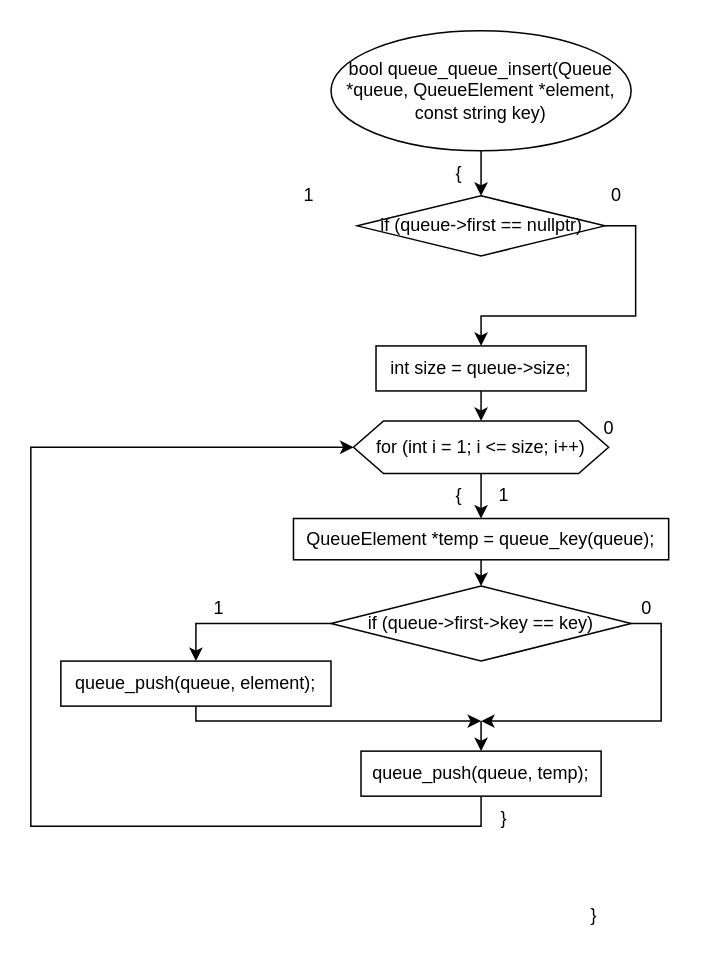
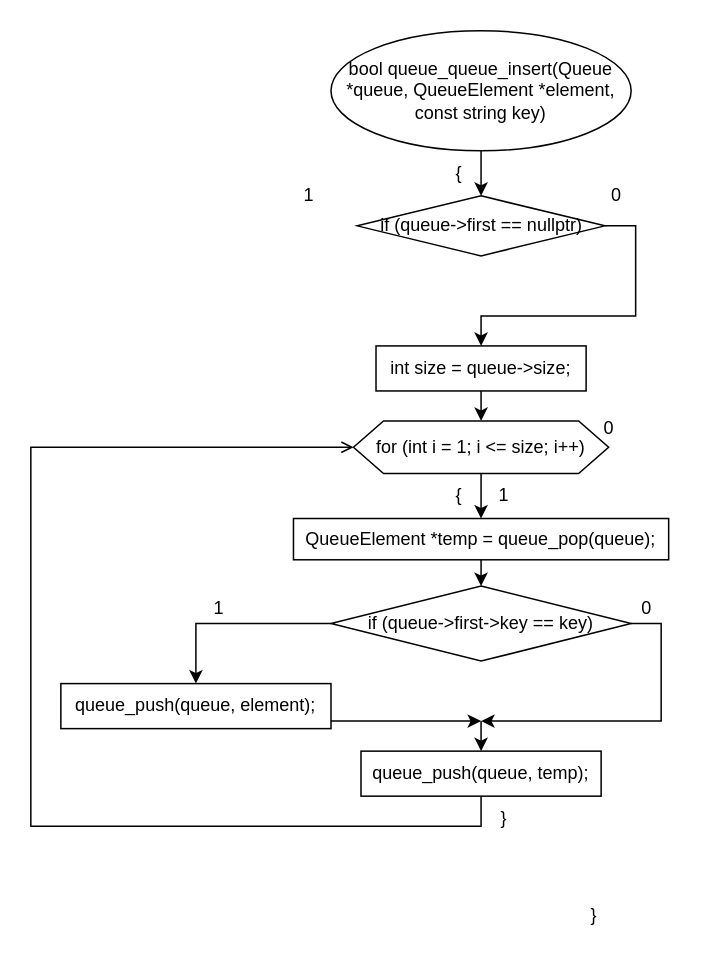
edge "queue_push(queue, temp);" -> "for (int i = 1; i <= size; i++)": arrowhead classic -> open
node "QueueElement *temp = queue_key(queue);": label "QueueElement *temp = queue_key(queue);" -> "QueueElement *temp = queue_pop(queue);"
node "queue_push(queue, element);": moved (196, 683) -> (196, 706)
